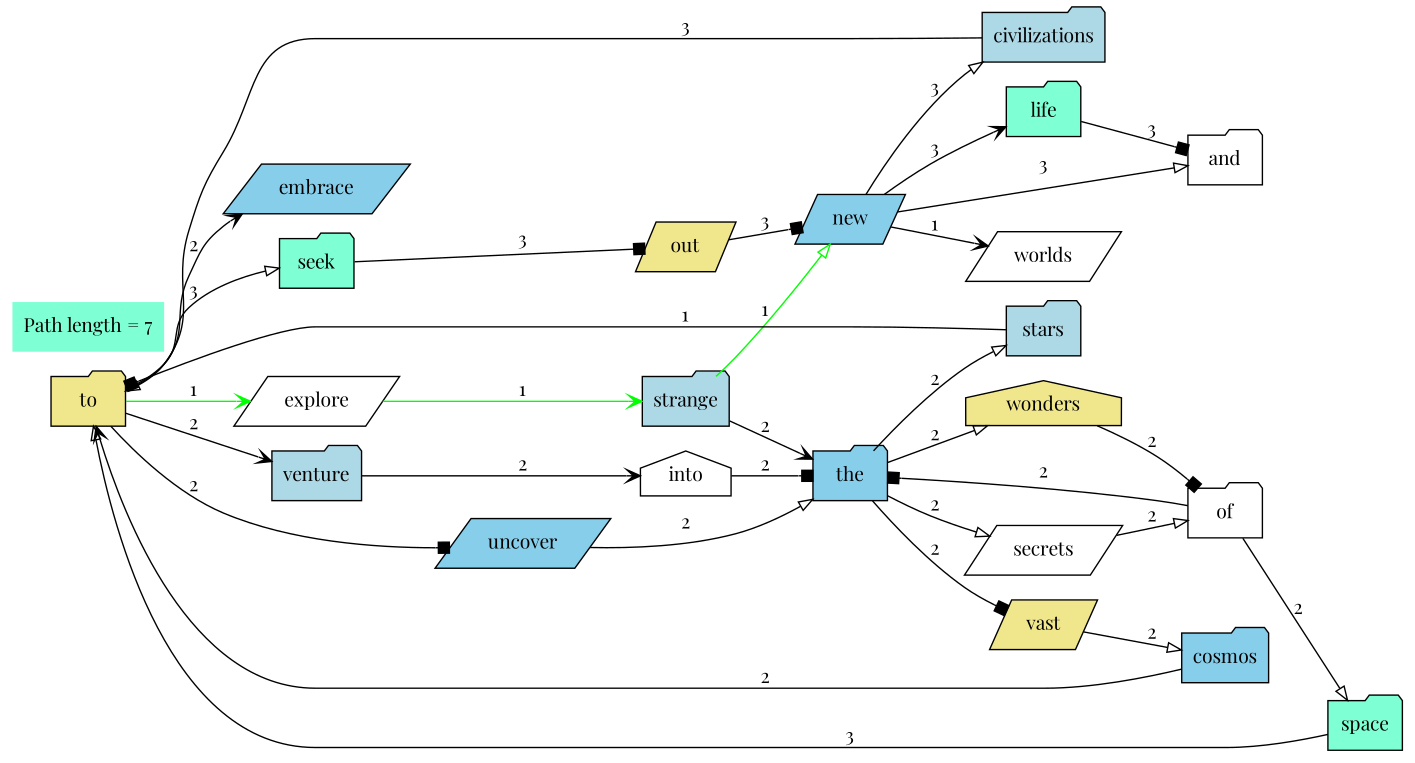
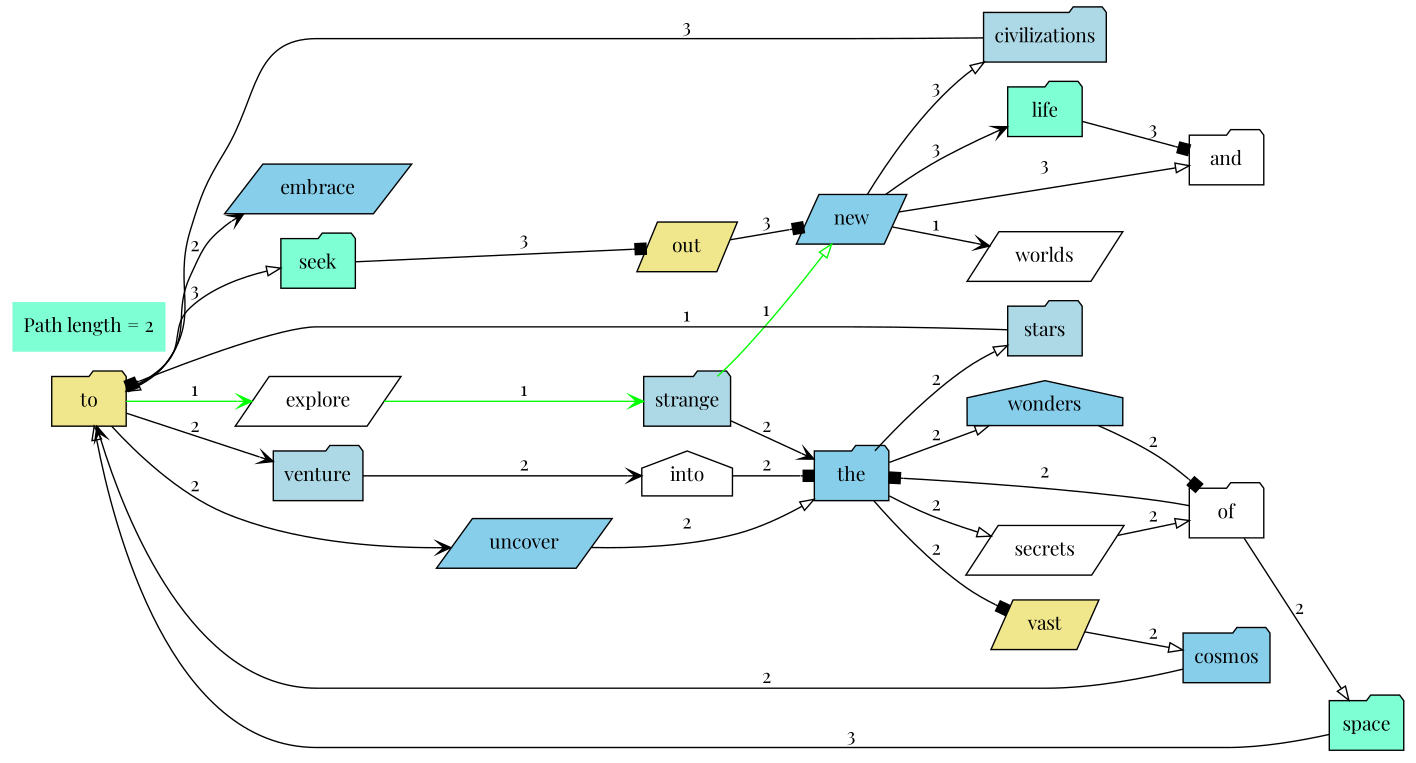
node "Path length = 7": label "Path length = 7" -> "Path length = 2"
node "wonders": fillcolor khaki -> skyblue
edge "to" -> "uncover": arrowhead box -> vee
